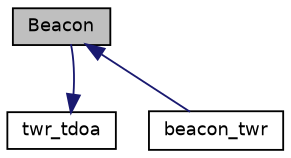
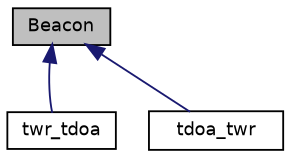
edge "Beacon" -> "twr_tdoa": reversed
node "beacon_twr": label "beacon_twr" -> "tdoa_twr"
